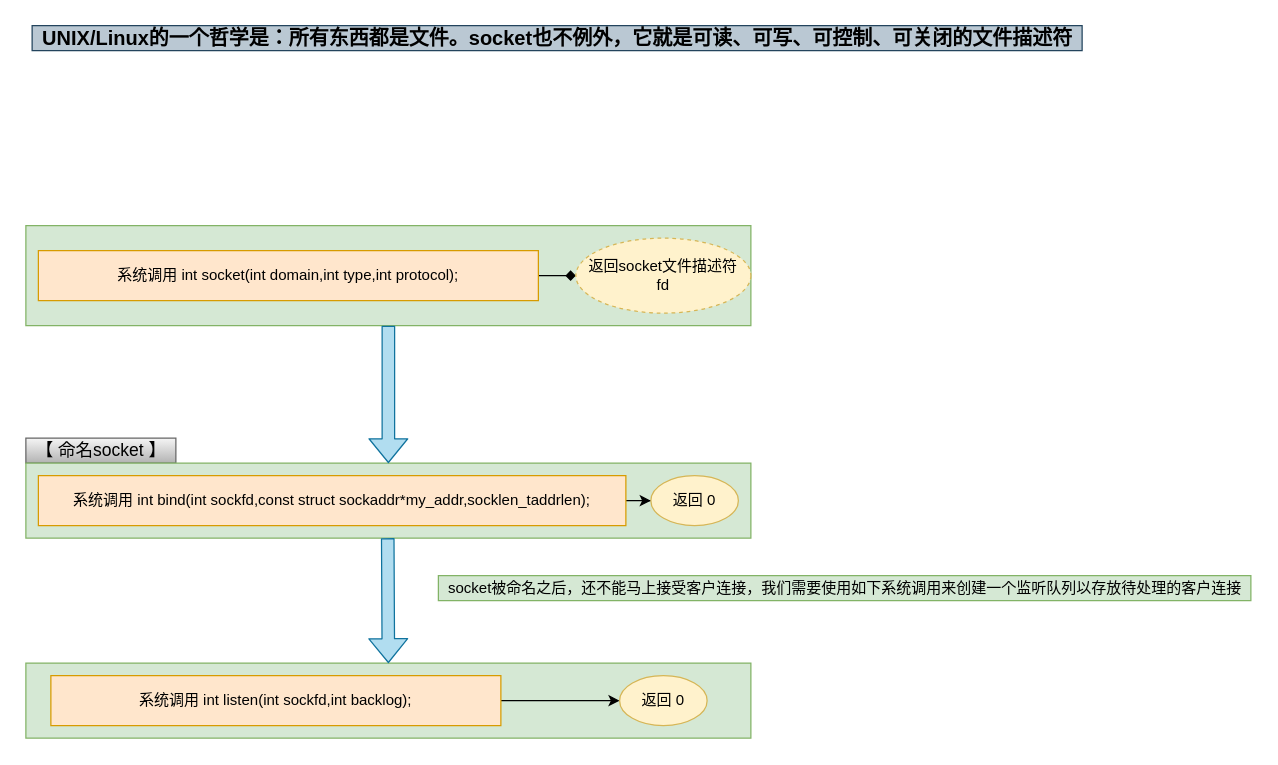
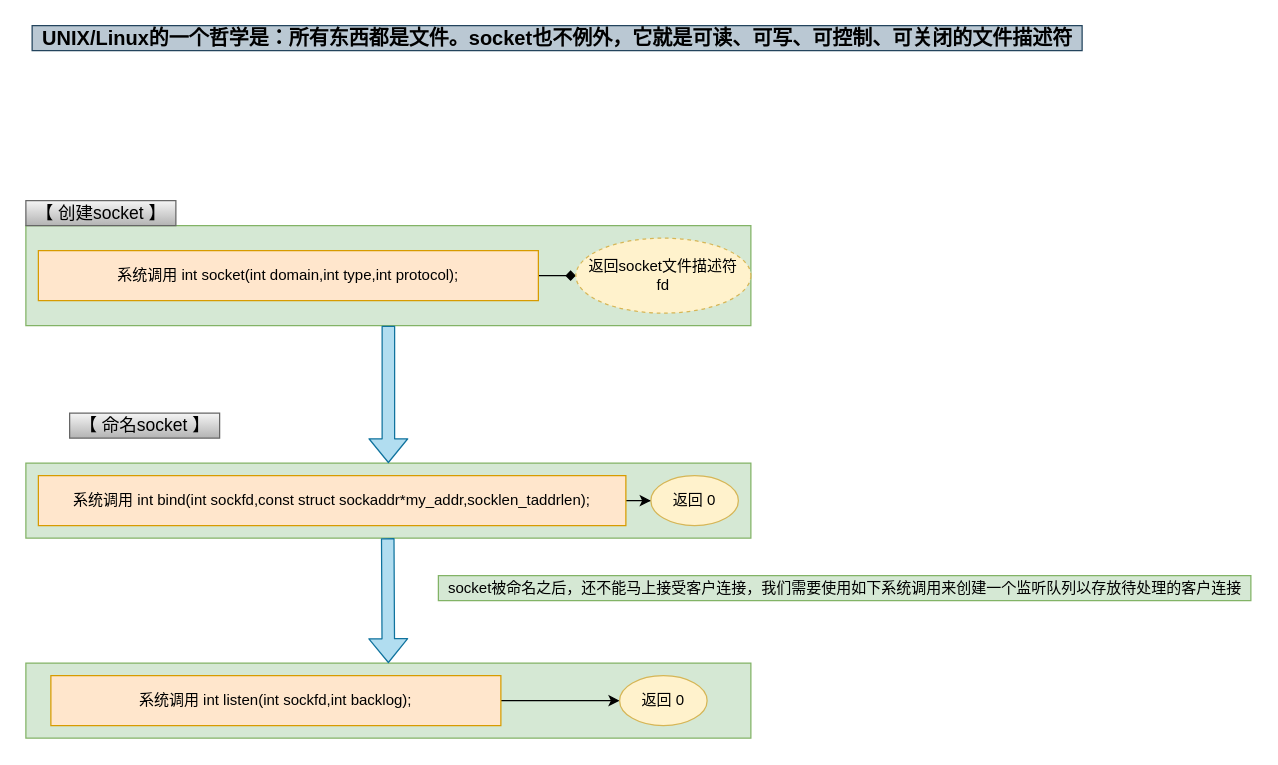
node "【 创建socket 】": added
node "【 命名socket 】": moved (101, 451) -> (144, 426)
